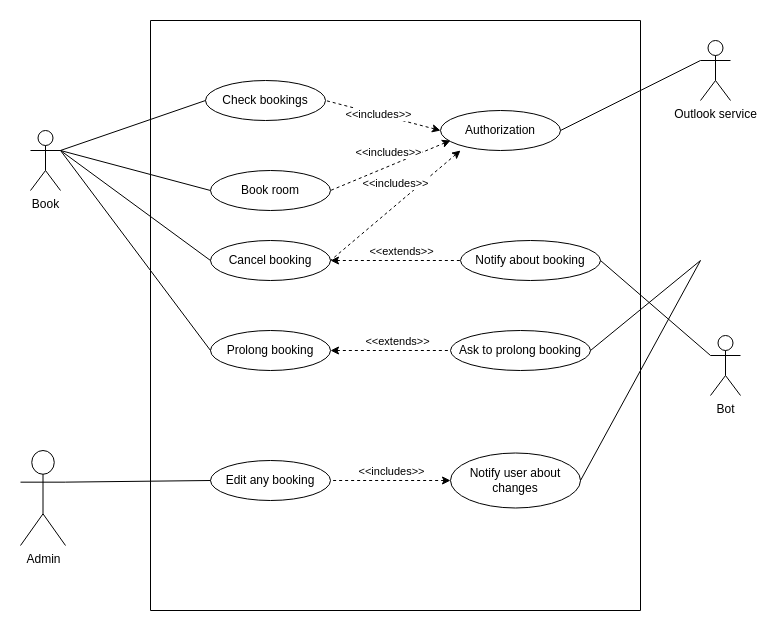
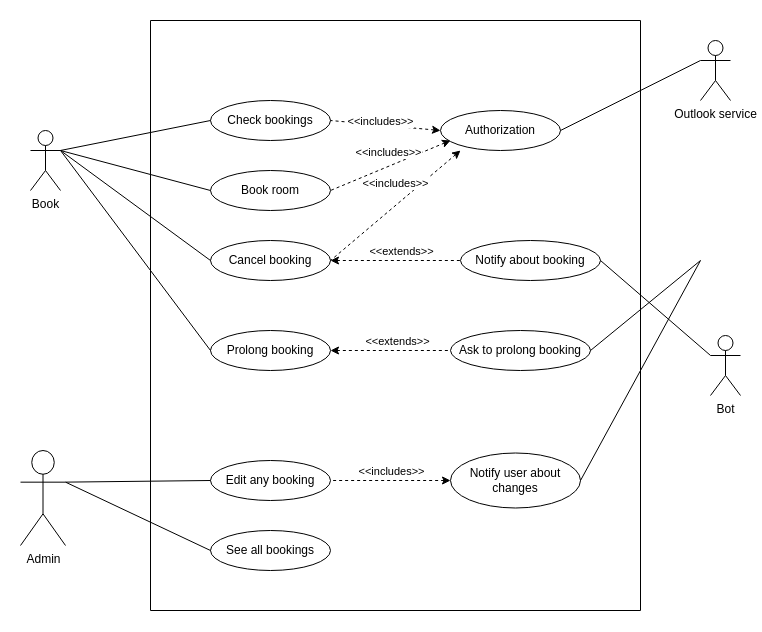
node "Check bookings": moved (266, 101) -> (271, 121)
edge "Admin" -- "See all bookings": added
node "See all bookings": added
